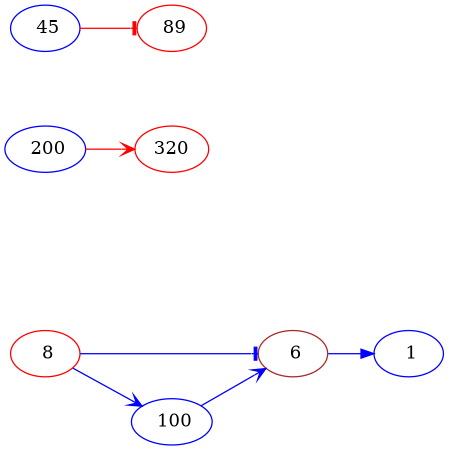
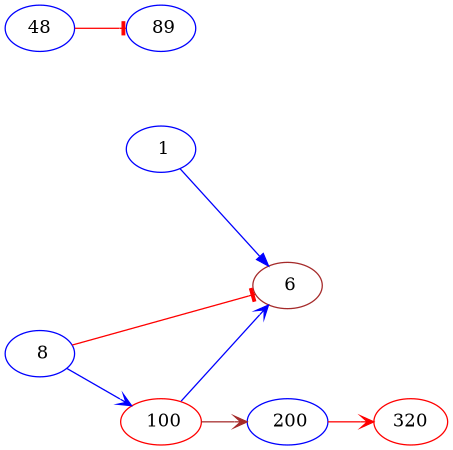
node "45": label "45" -> "48"
node "89": color red -> blue
node "8": color red -> blue
edge "8" -> "6": color blue -> red
edge "6" -> "1": reversed
node "100": color blue -> red
edge "100" -> "200": added
